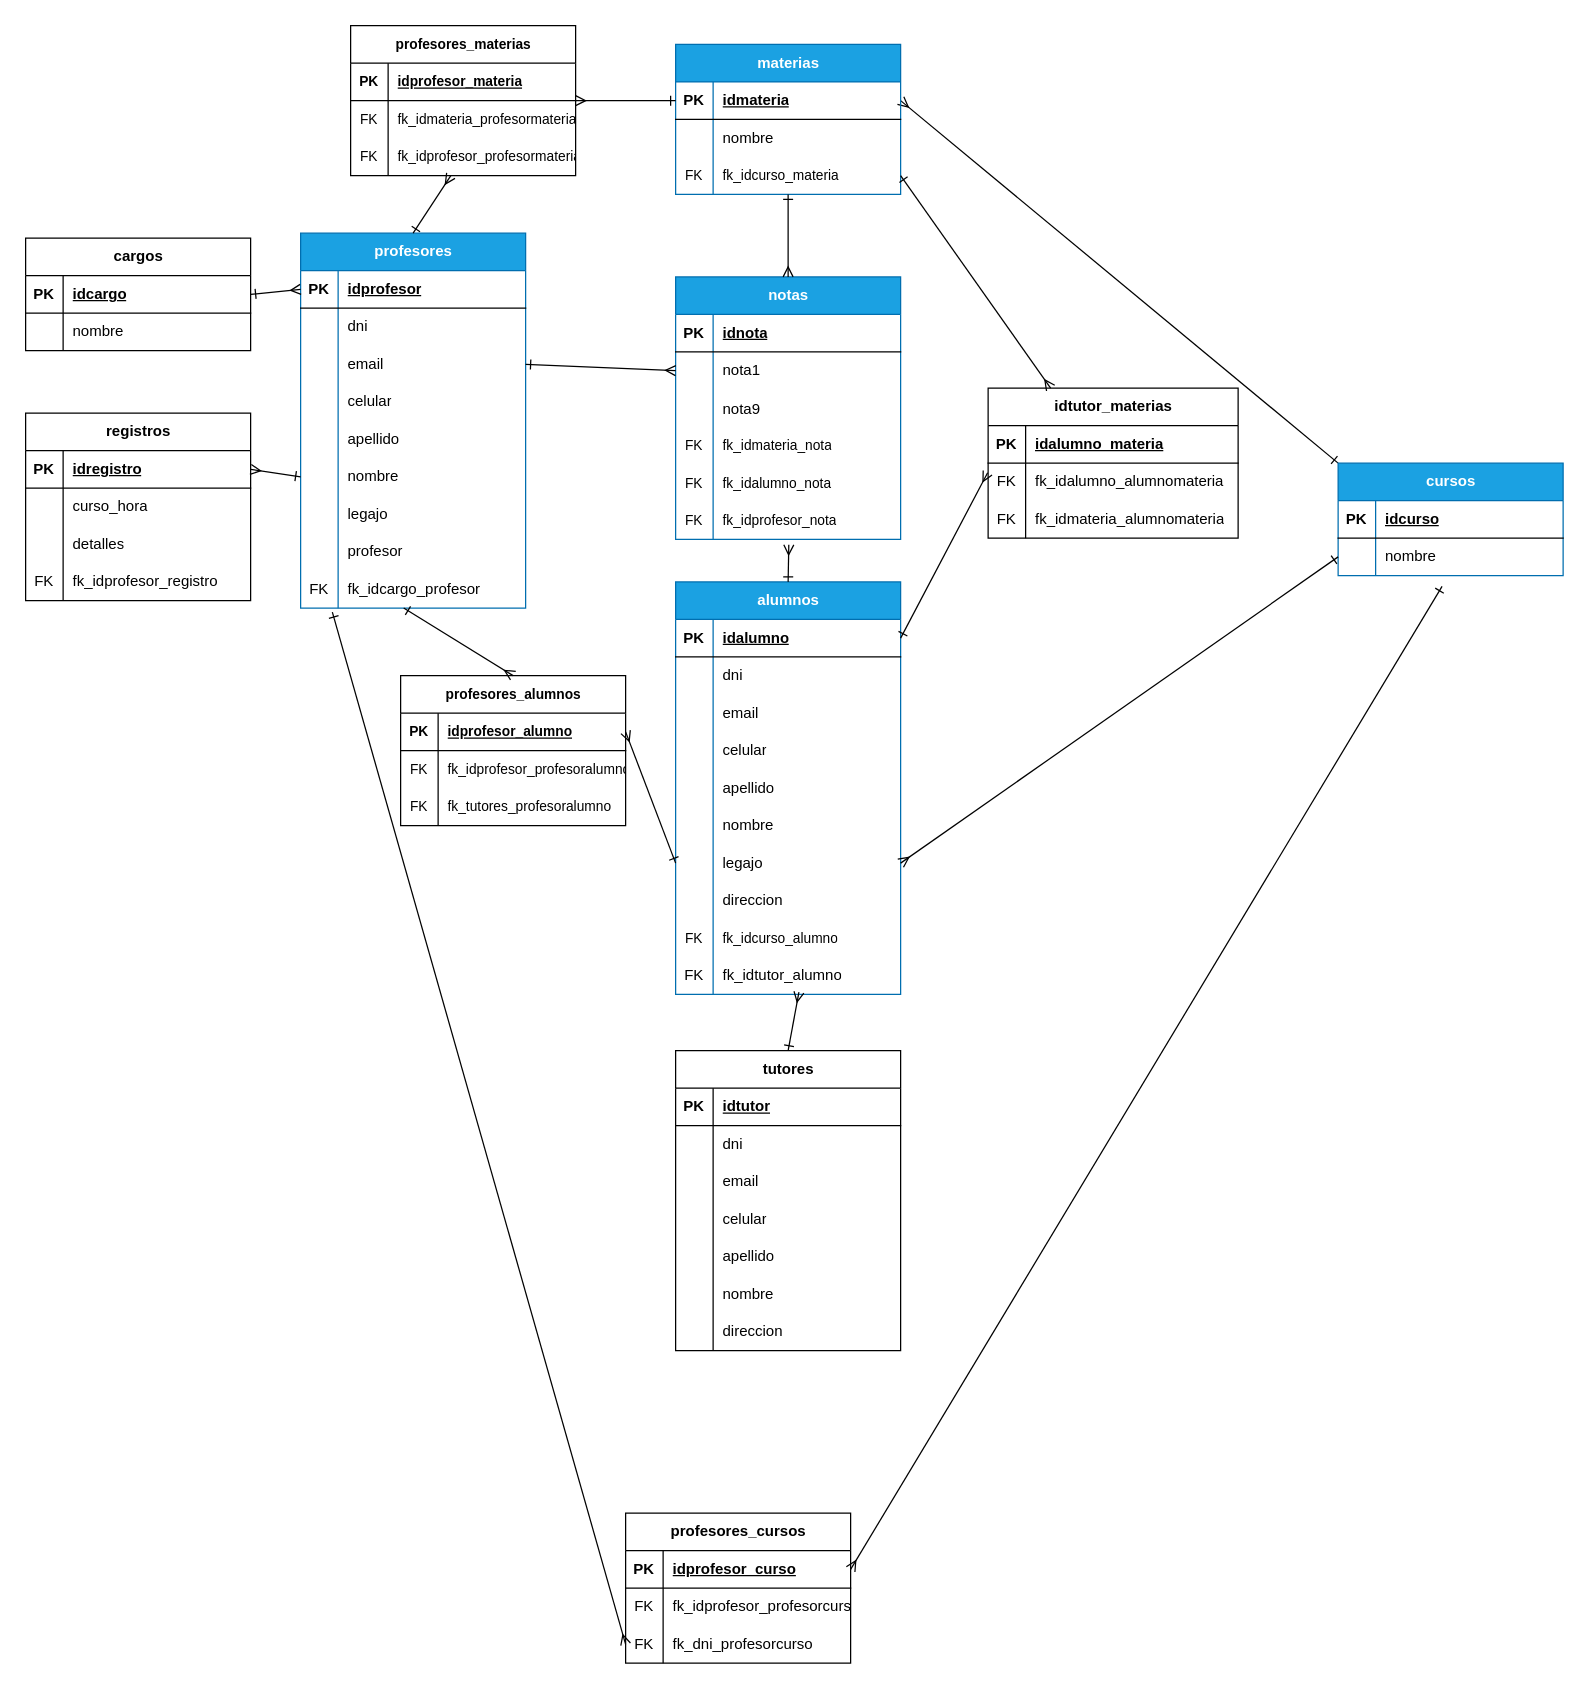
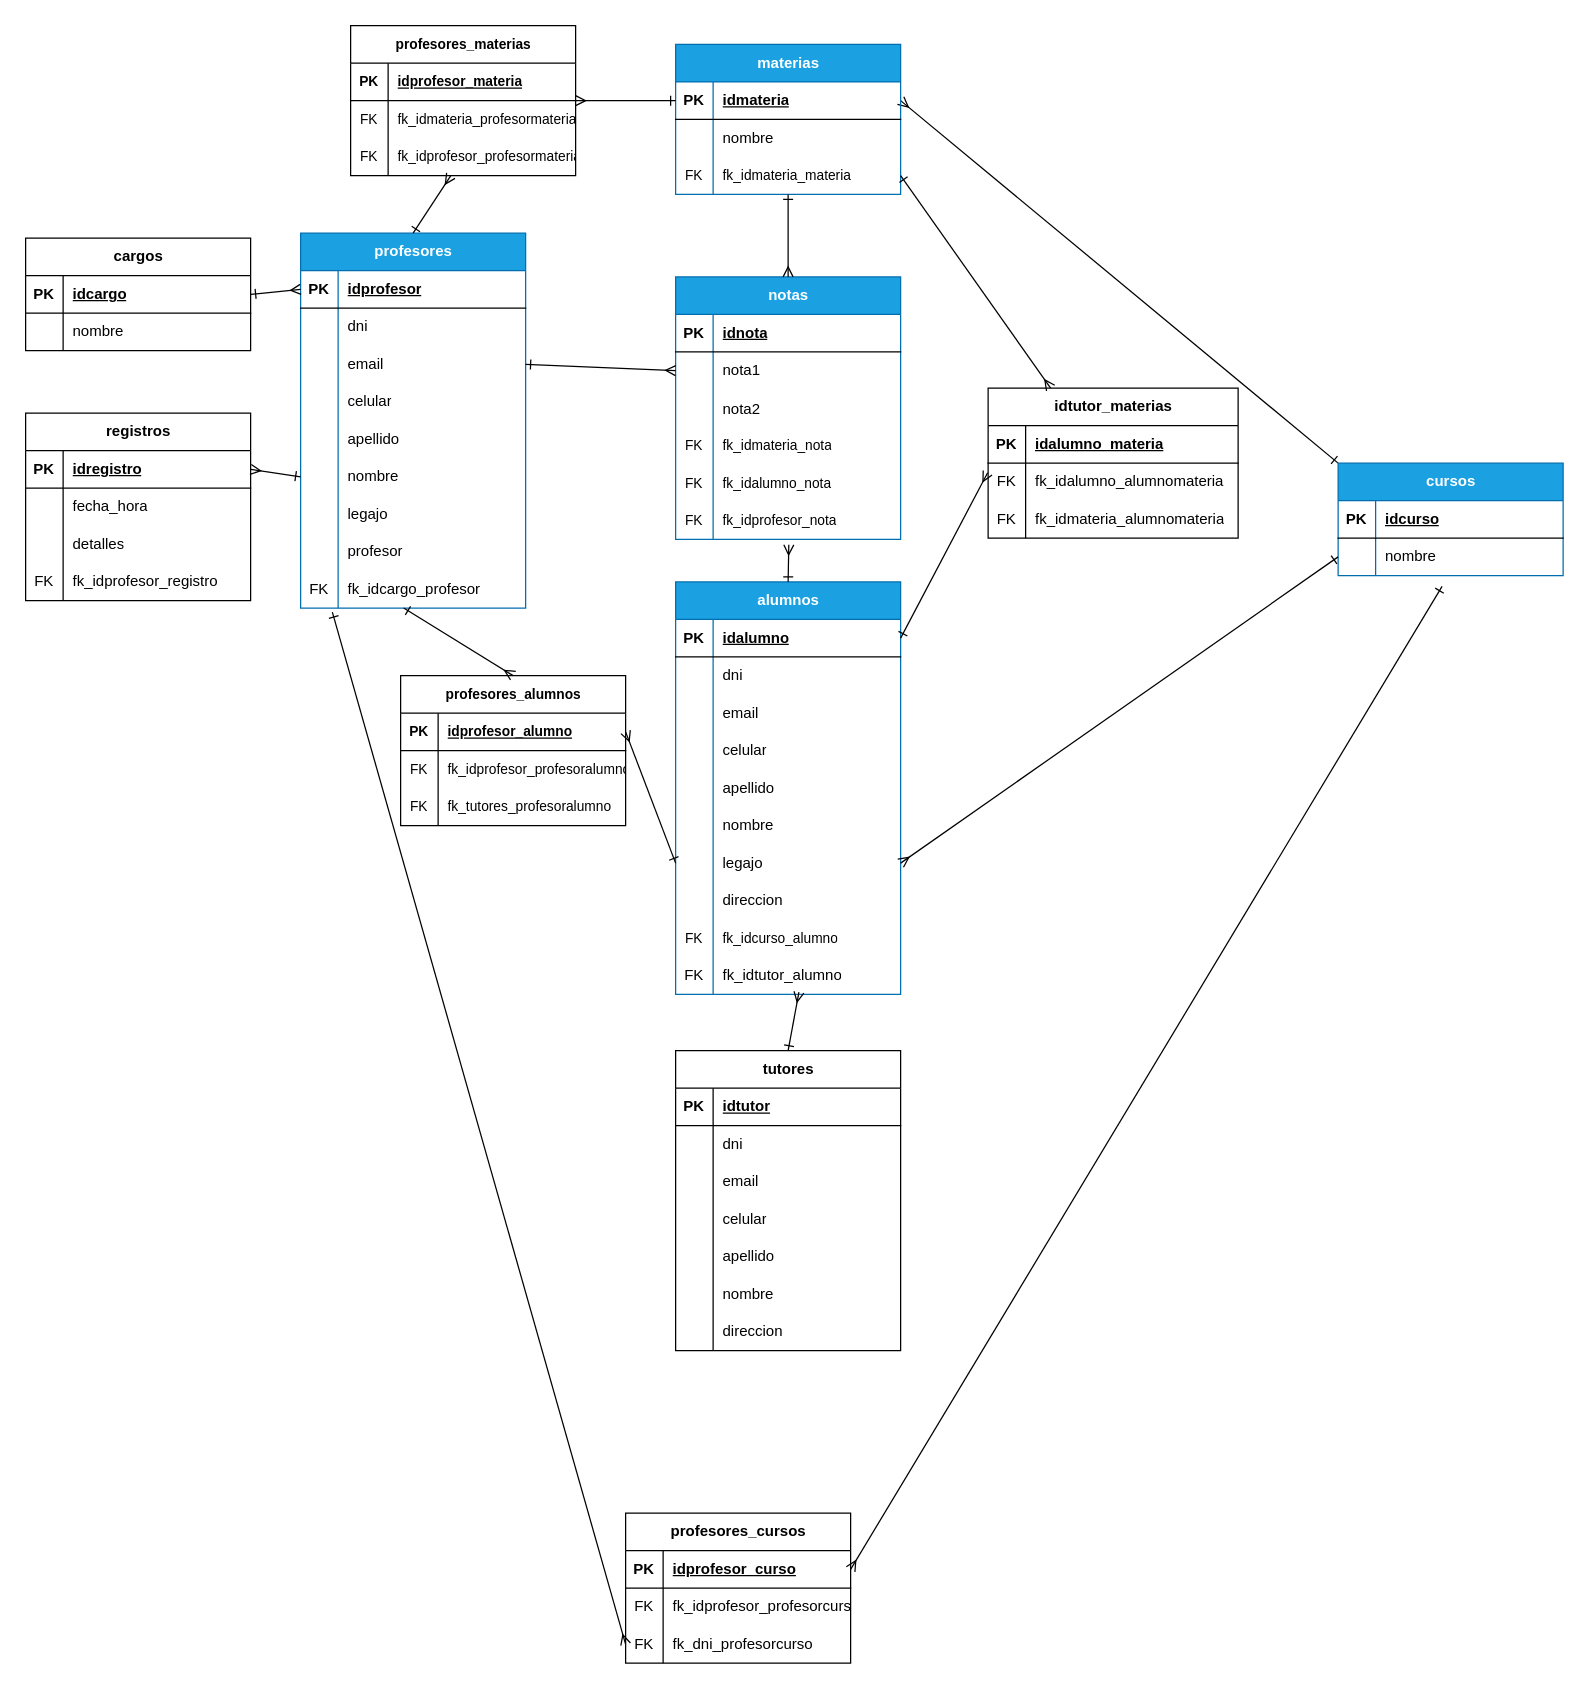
node "fk_idcurso_materia": label "fk_idcurso_materia" -> "fk_idmateria_materia"
node "nota9": label "nota9" -> "nota2"
node "curso_hora": label "curso_hora" -> "fecha_hora"
